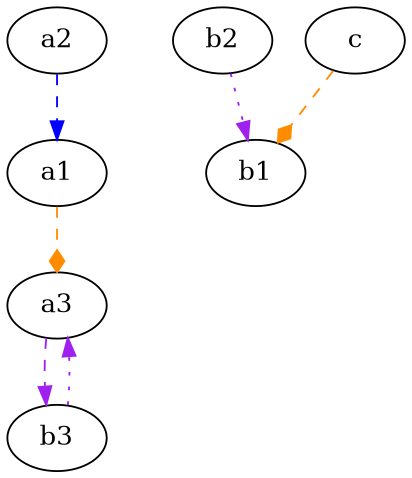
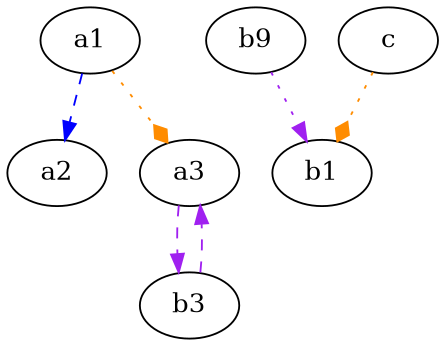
node "b2": label "b2" -> "b9"
edge "a2" -> "a1": reversed
edge "c" -> "b1": style dashed -> dotted
edge "a1" -> "a3": style dashed -> dotted
edge "b3" -> "a3": style dotted -> dashed
